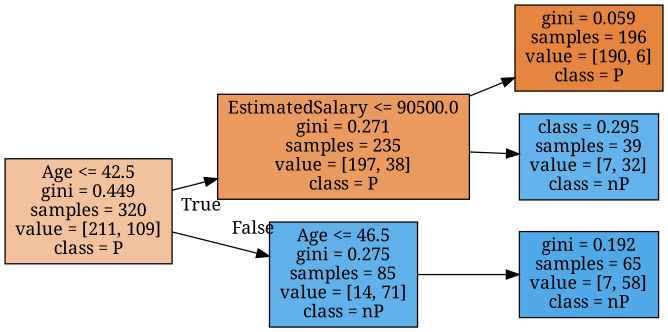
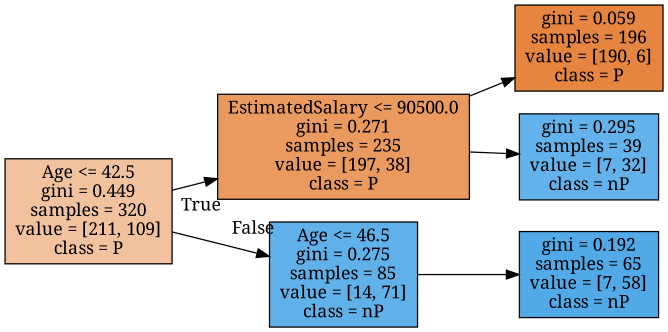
node "class = 0.295 samples = 39 value = [7, 32] class = nP": label "class = 0.295 samples = 39 value = [7, 32] class = nP" -> "gini = 0.295 samples = 39 value = [7, 32] class = nP"
